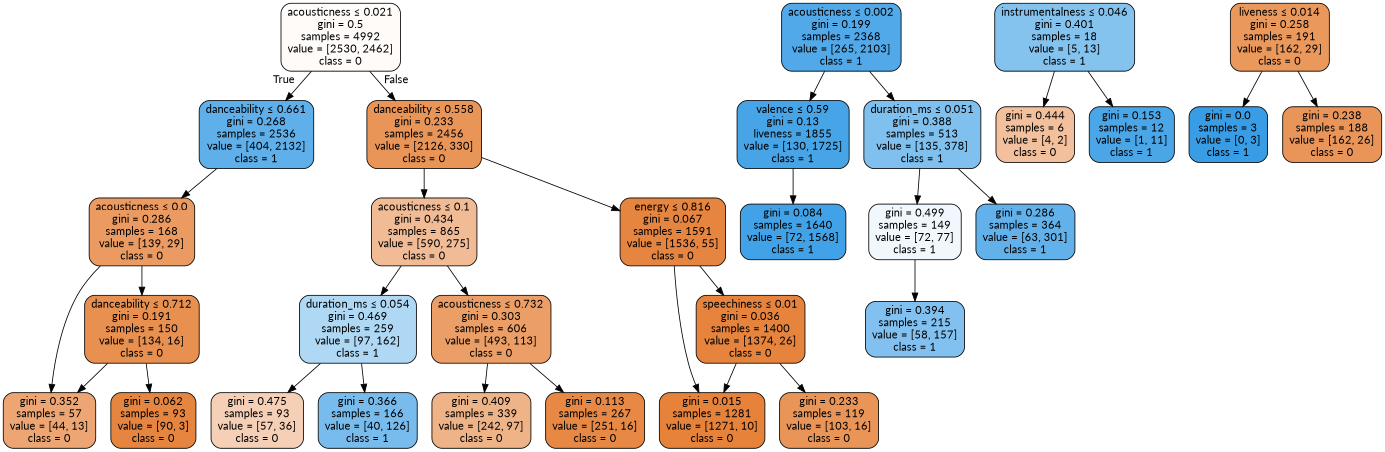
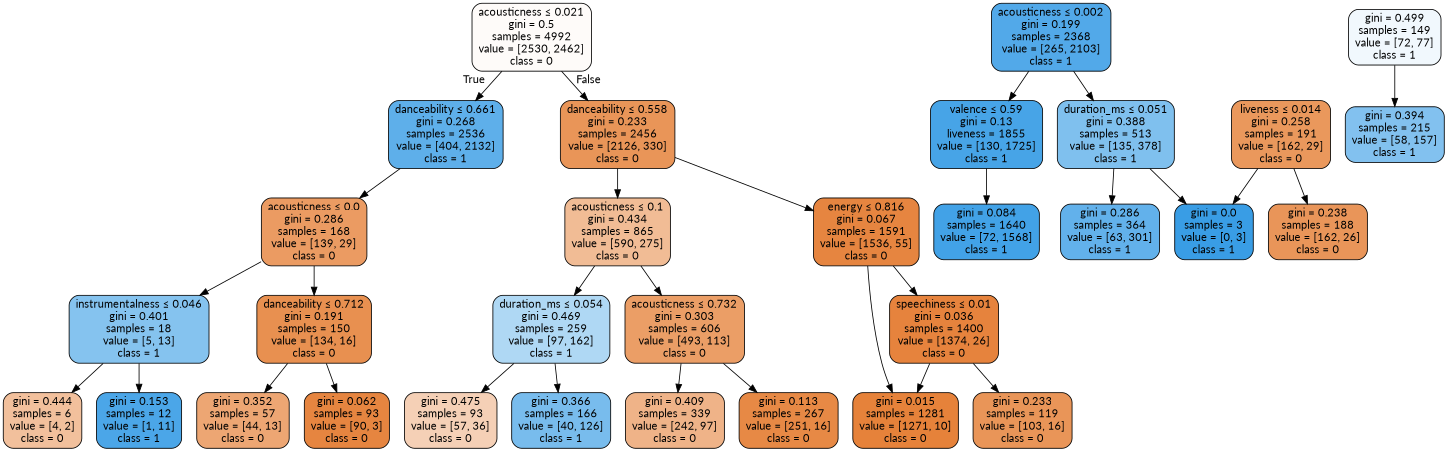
edge "duration_ms ≤ 0.051" -> "gini = 0.499": now "duration_ms ≤ 0.051" -> "gini = 0.0"
edge "acousticness ≤ 0.0" -> "gini = 0.352": now "acousticness ≤ 0.0" -> "instrumentalness ≤ 0.046"
